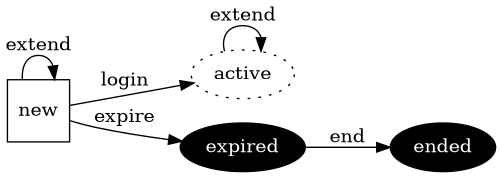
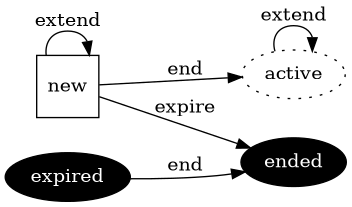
edge "new" -> "active": label "login" -> "end"
edge "new" -> "expired": now "new" -> "ended"
